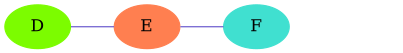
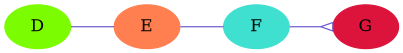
node "G": added
